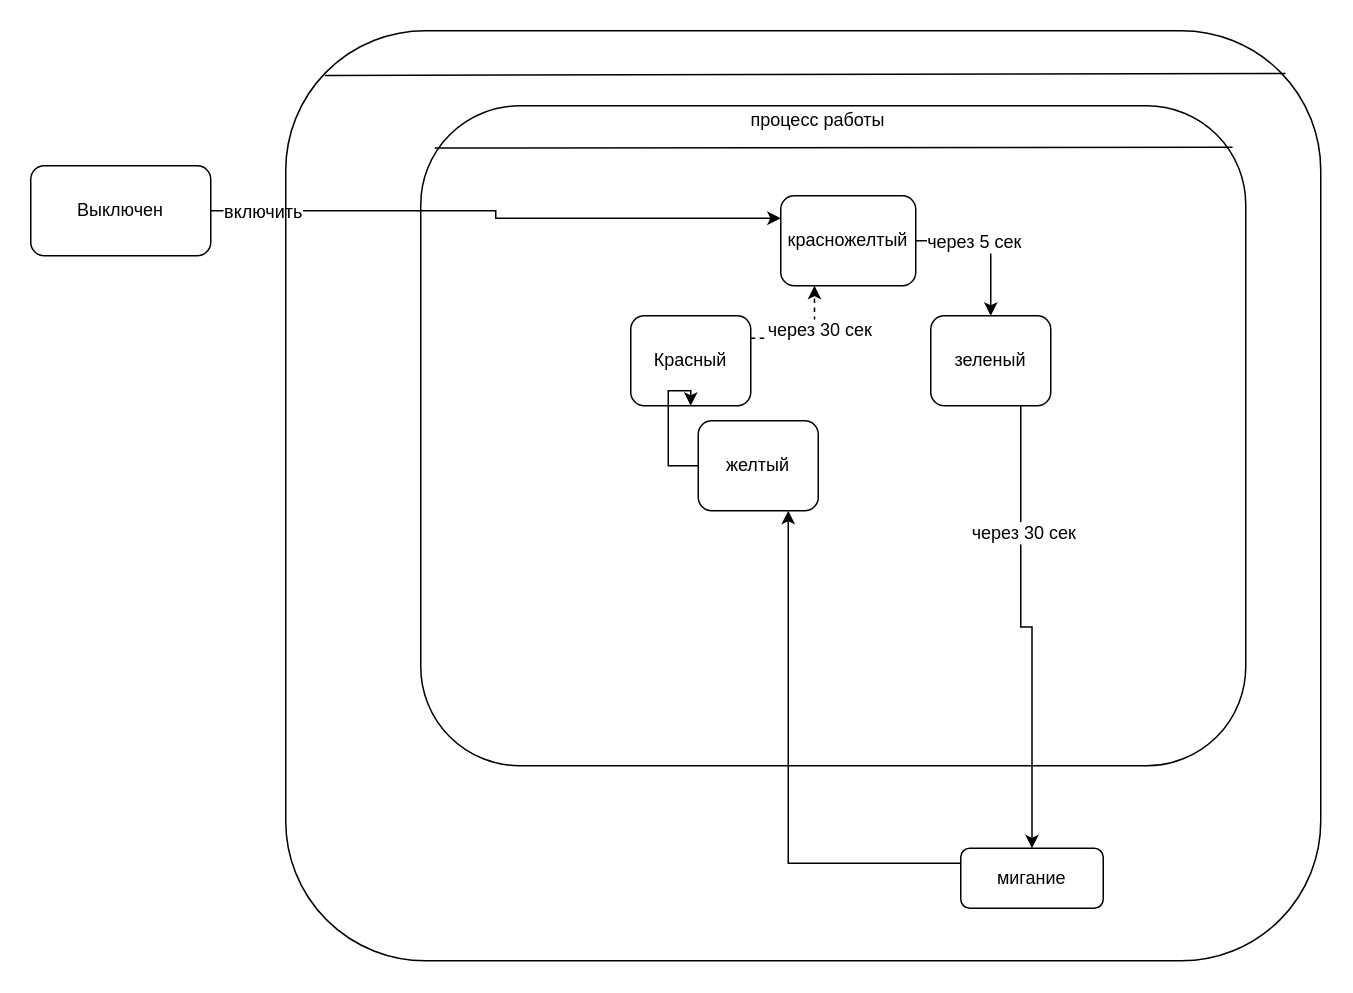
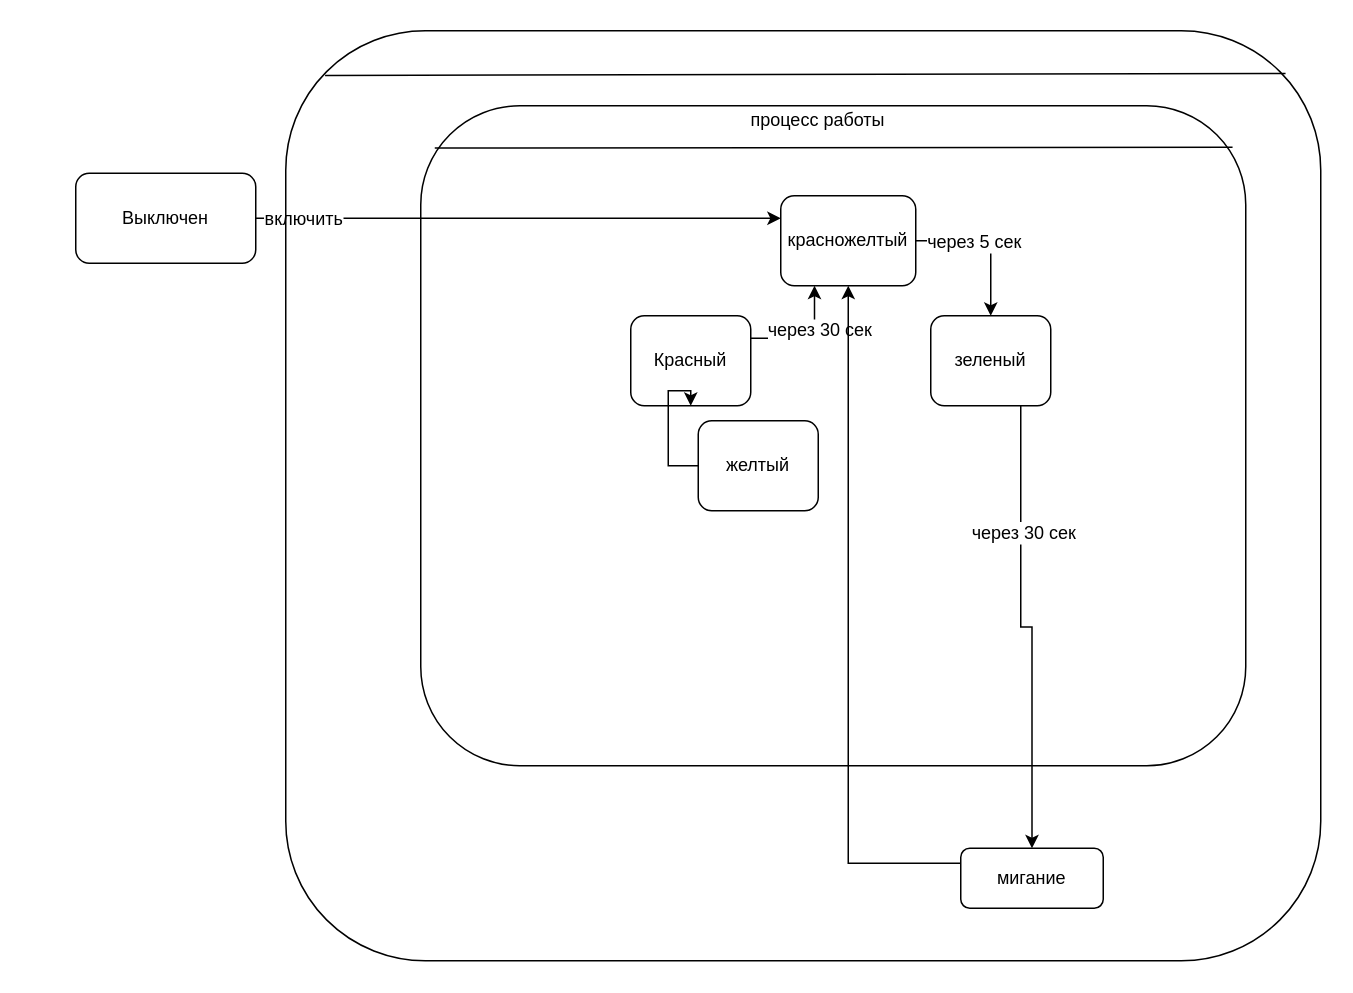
node "Выключен": moved (121, 211) -> (166, 218)
edge "Красный" -> "красножелтый": style dashed -> solid
edge "мигание" -> "желтый": now "мигание" -> "красножелтый"
